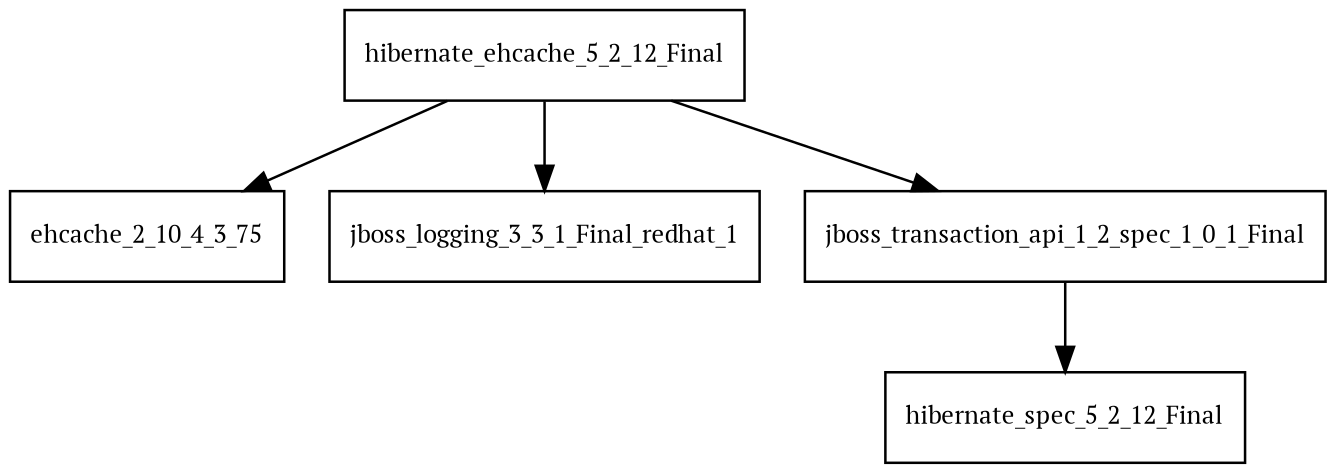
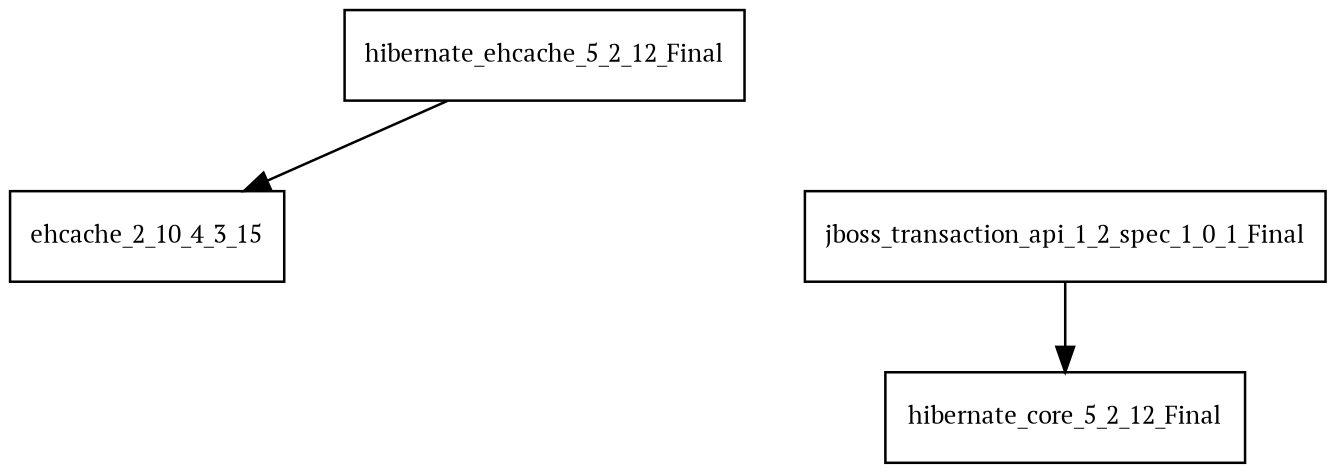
edge "hibernate_ehcache_5_2_12_Final" -> "jboss_transaction_api_1_2_spec_1_0_1_Final": removed
node "ehcache_2_10_4_3_75": label "ehcache_2_10_4_3_75" -> "ehcache_2_10_4_3_15"
node "jboss_logging_3_3_1_Final_redhat_1": removed
node "hibernate_spec_5_2_12_Final": label "hibernate_spec_5_2_12_Final" -> "hibernate_core_5_2_12_Final"
